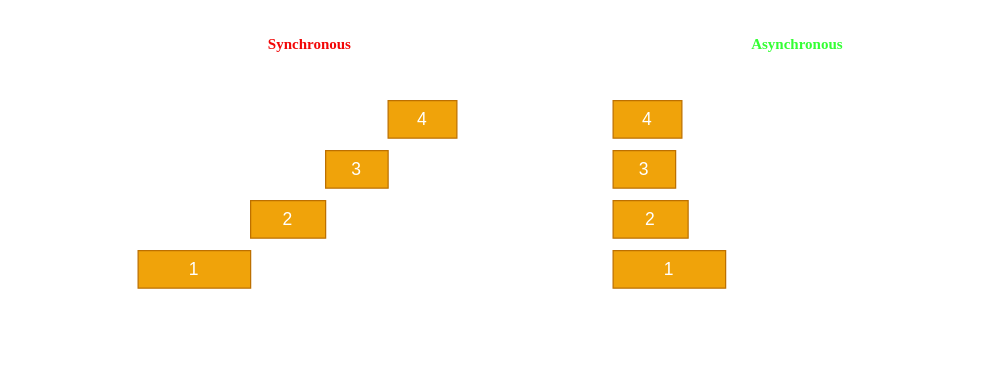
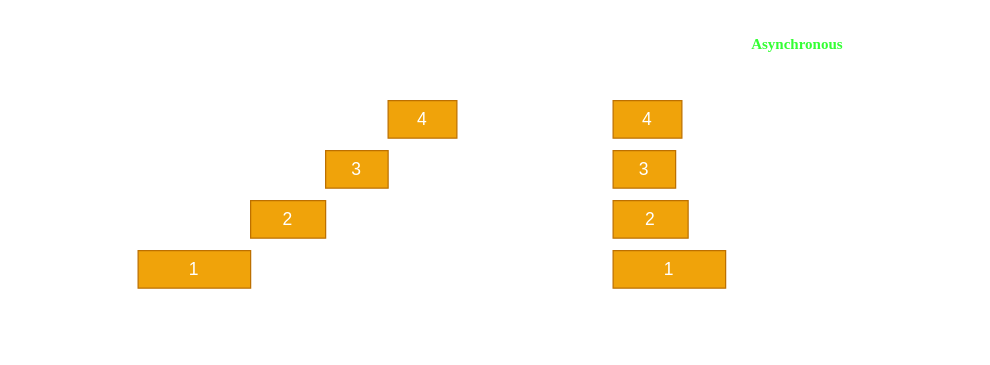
node "Synchronous": removed
